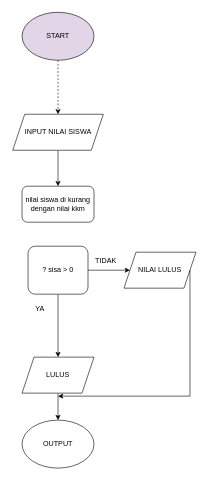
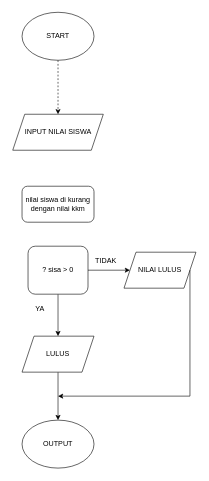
node "START": fillcolor #e1d5e7 -> #ffffff
edge "INPUT NILAI SISWA" -> "nilai siswa di kurang dengan nilai kkm": removed
node "LULUS": moved (58, 375) -> (58, 354)
